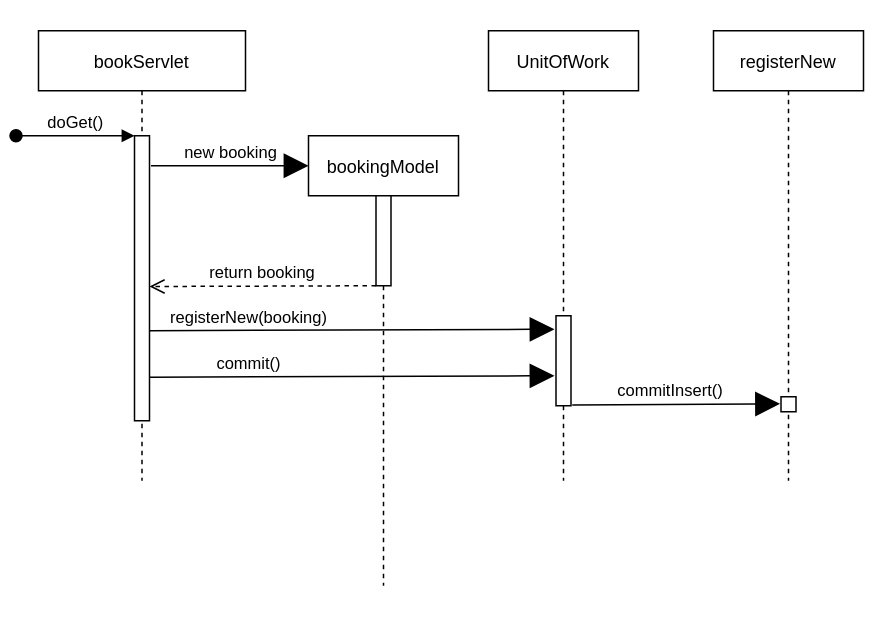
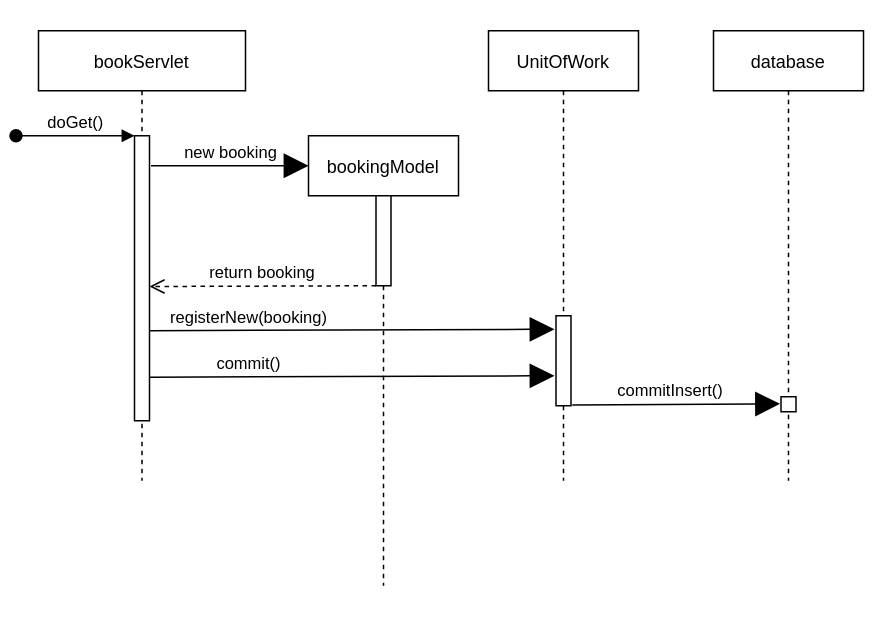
node "registerNew": label "registerNew" -> "database"
